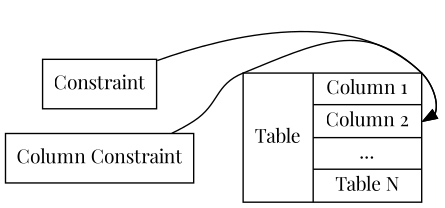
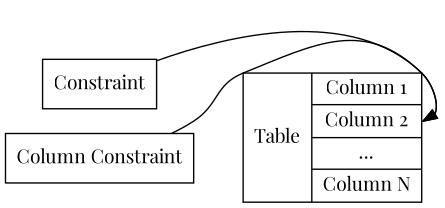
node "Table": text "Table N" -> "Column N"
